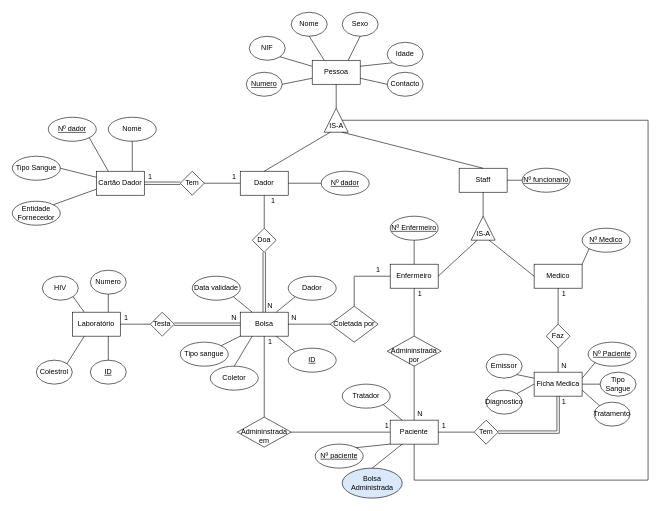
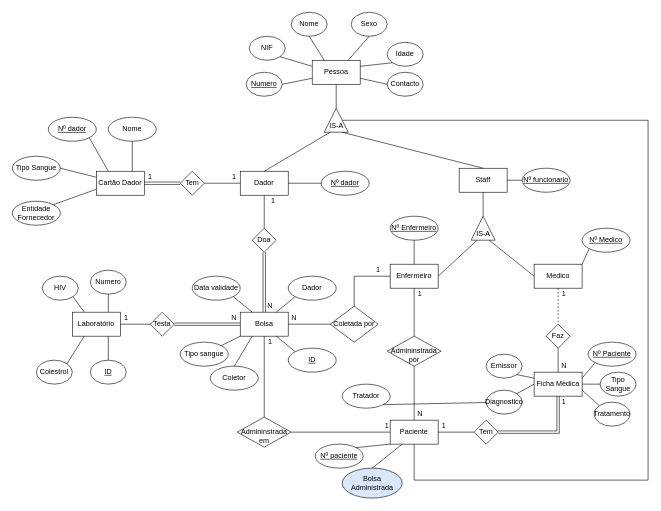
node "Sexo": moved (360, 24) -> (369, 24)
edge "Medico" -- "Faz": style solid -> dashed
edge "Tratador" -- "Paciente": now "Tratador" -- "Diagnostico"
